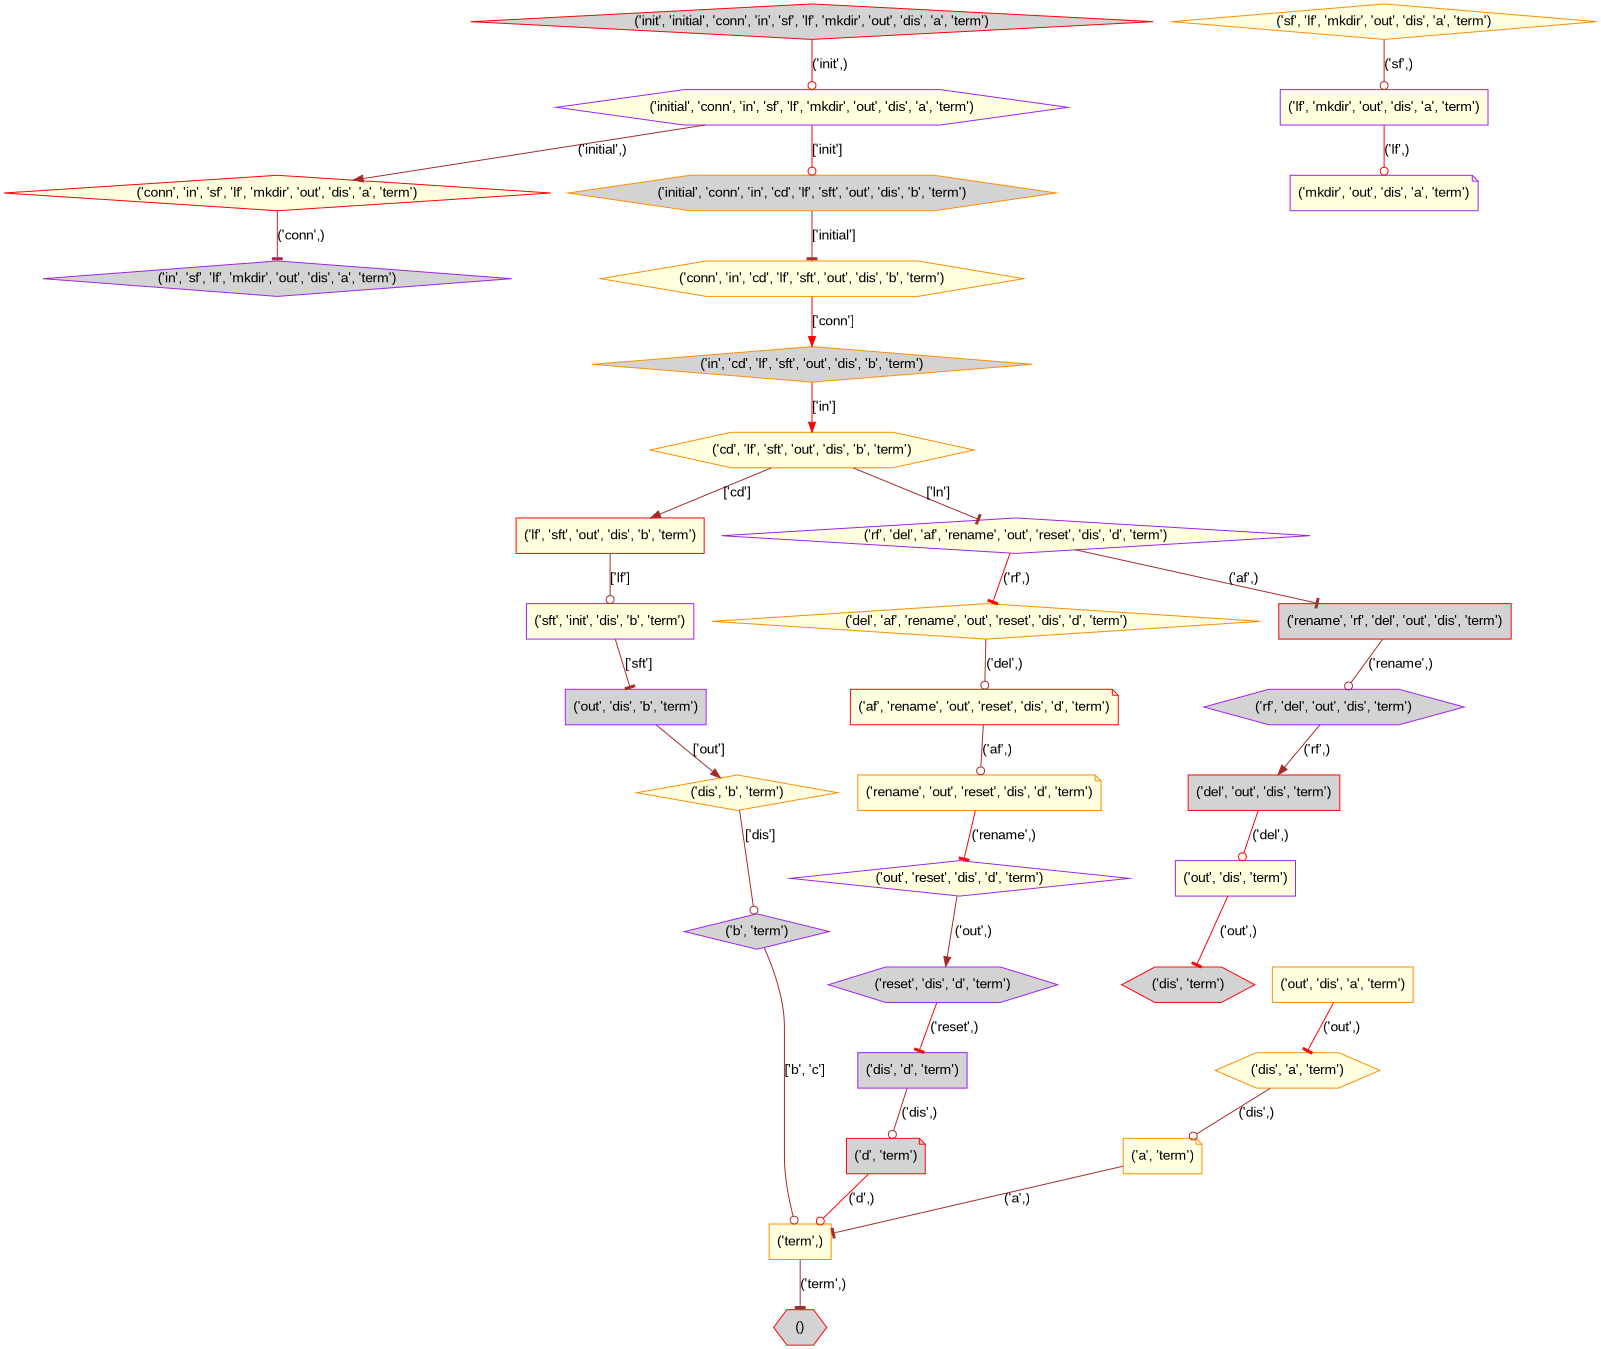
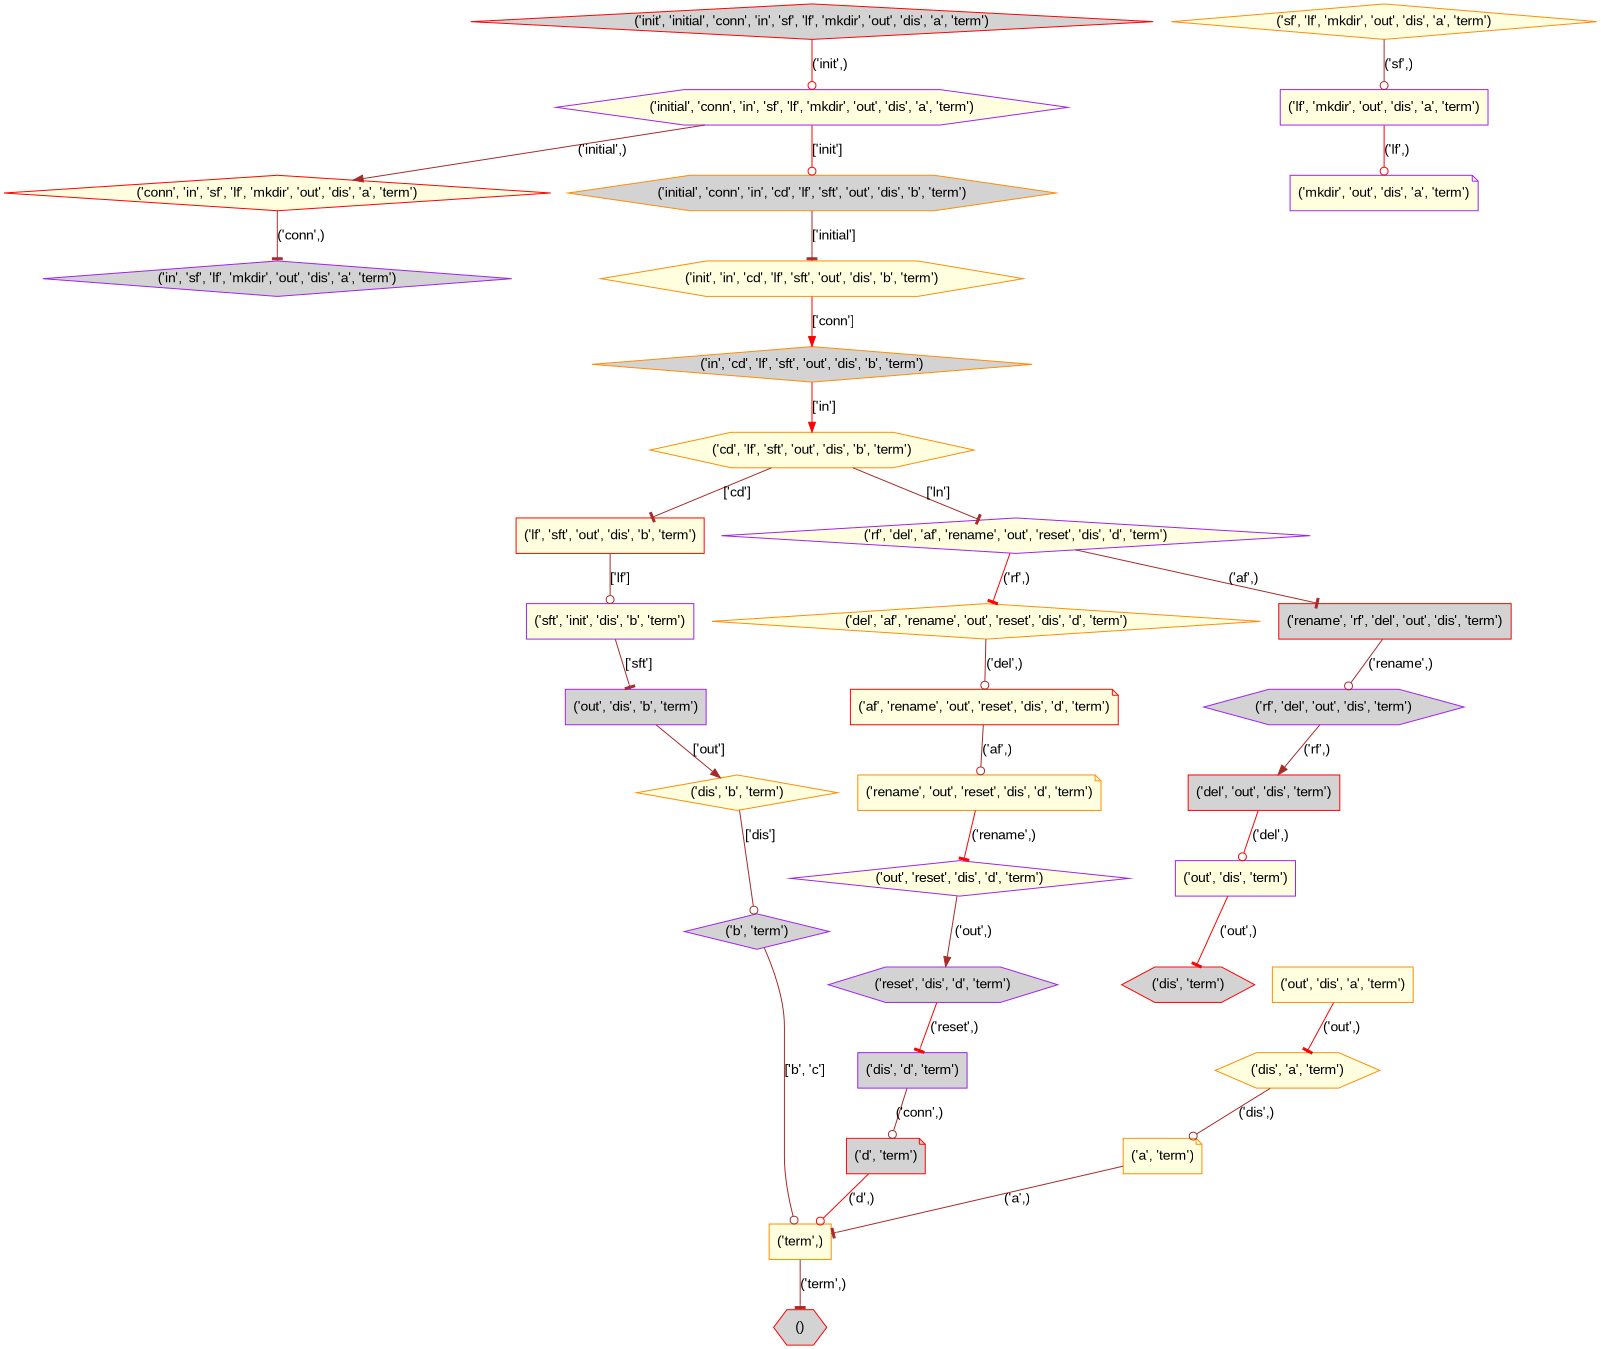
node "('conn', 'in', 'cd', 'lf', 'sft', 'out', 'dis', 'b', 'term')": label "('conn', 'in', 'cd', 'lf', 'sft', 'out', 'dis', 'b', 'term')" -> "('init', 'in', 'cd', 'lf', 'sft', 'out', 'dis', 'b', 'term')"
edge "('cd', 'lf', 'sft', 'out', 'dis', 'b', 'term')" -> "('lf', 'sft', 'out', 'dis', 'b', 'term')": arrowhead normal -> tee
edge "('dis', 'd', 'term')" -> "('d', 'term')": label "('dis',)" -> "('conn',)"
